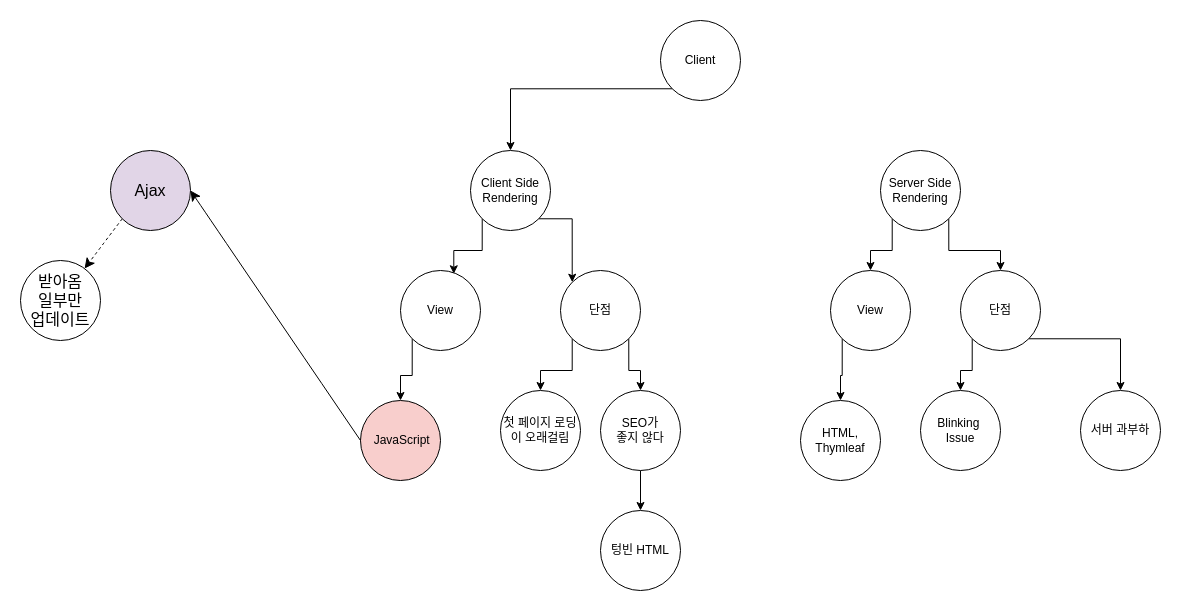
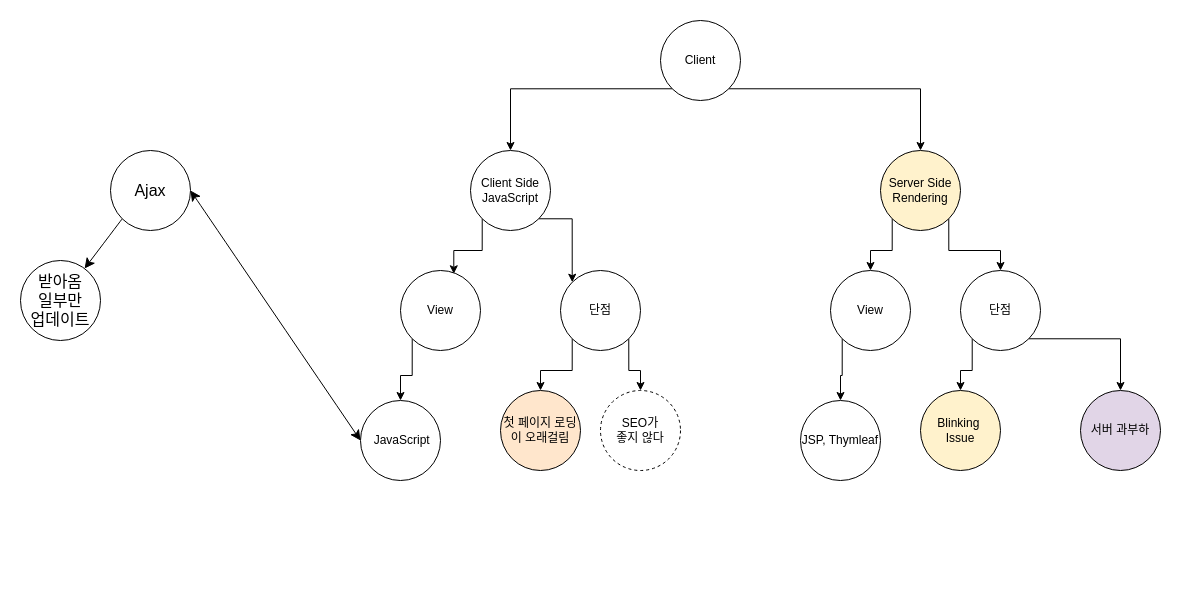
edge "Client" -> "Server Side Rendering": added
node "Ajax": fillcolor #e1d5e7 -> #ffffff
node "Client Side Rendering": label "Client Side Rendering" -> "Client Side JavaScript"
node "Server Side Rendering": fillcolor #ffffff -> #fff2cc
edge "Ajax" -> "받아옴 일부만 업데이트": style dashed -> solid
node "첫 페이지 로딩이 오래걸림": fillcolor #ffffff -> #ffe6cc
node "SEO가 좋지 않다": style solid -> dashed
node "Blinking Issue": fillcolor #ffffff -> #fff2cc
node "서버 과부하": fillcolor #ffffff -> #e1d5e7
edge "JavaScript" -> "Ajax": arrowhead none -> classic
node "JavaScript": fillcolor #f8cecc -> #ffffff
node "HTML, Thymleaf": label "HTML, Thymleaf" -> "JSP, Thymleaf"
edge "SEO가 좋지 않다" -> "텅빈 HTML": removed
node "텅빈 HTML": removed
